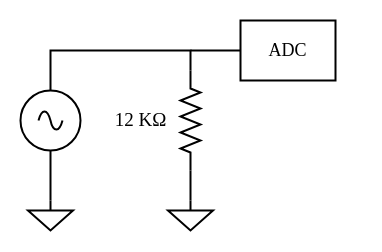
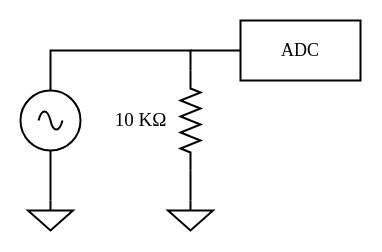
node "ADC": size 95x60 -> 120x60
node "12 KΩ": label "12 KΩ" -> "10 KΩ"
